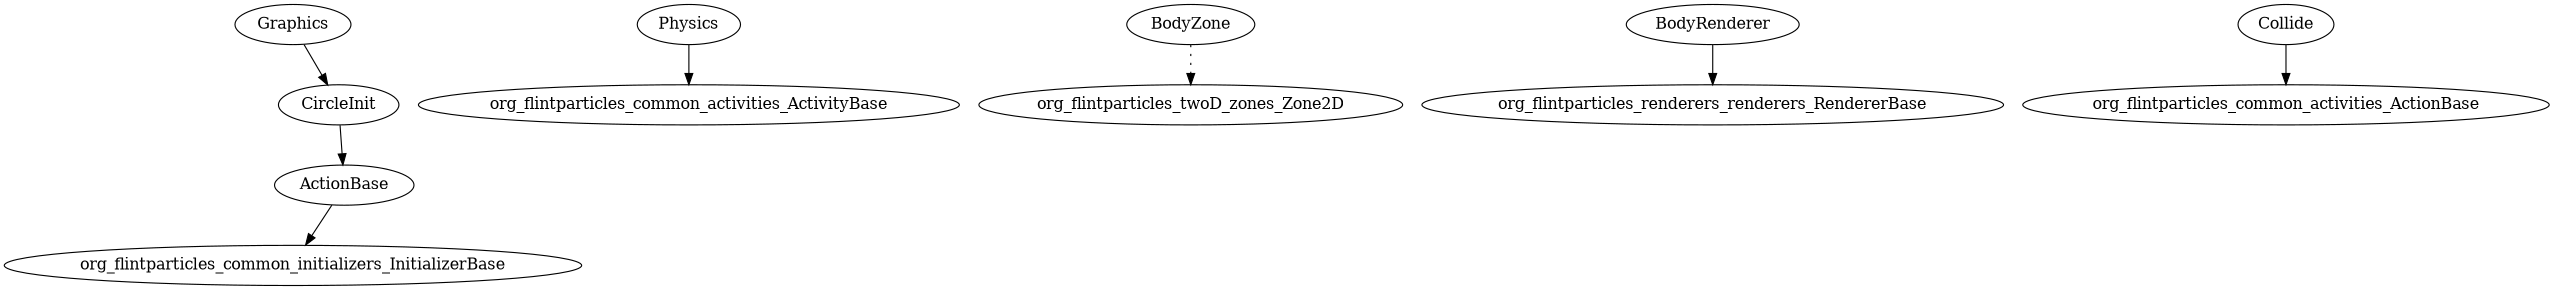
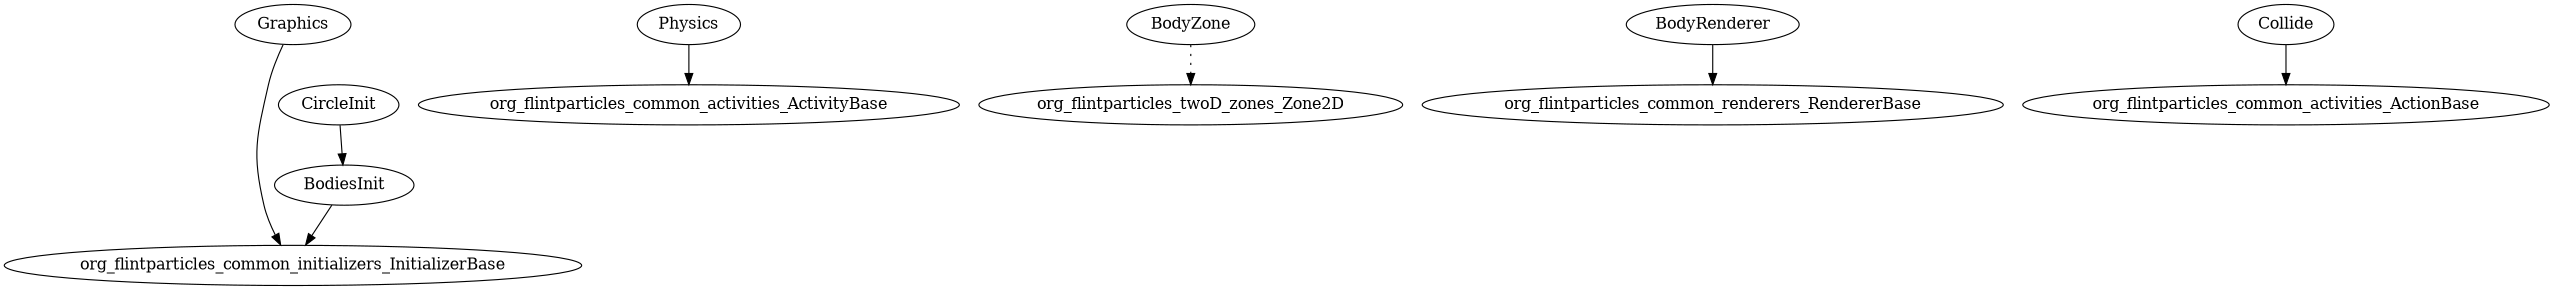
edge "Graphics" -> "CircleInit": now "Graphics" -> "org_flintparticles_common_initializers_InitializerBase"
node "org_flintparticles_renderers_renderers_RendererBase": label "org_flintparticles_renderers_renderers_RendererBase" -> "org_flintparticles_common_renderers_RendererBase"
node "ActionBase": label "ActionBase" -> "BodiesInit"
